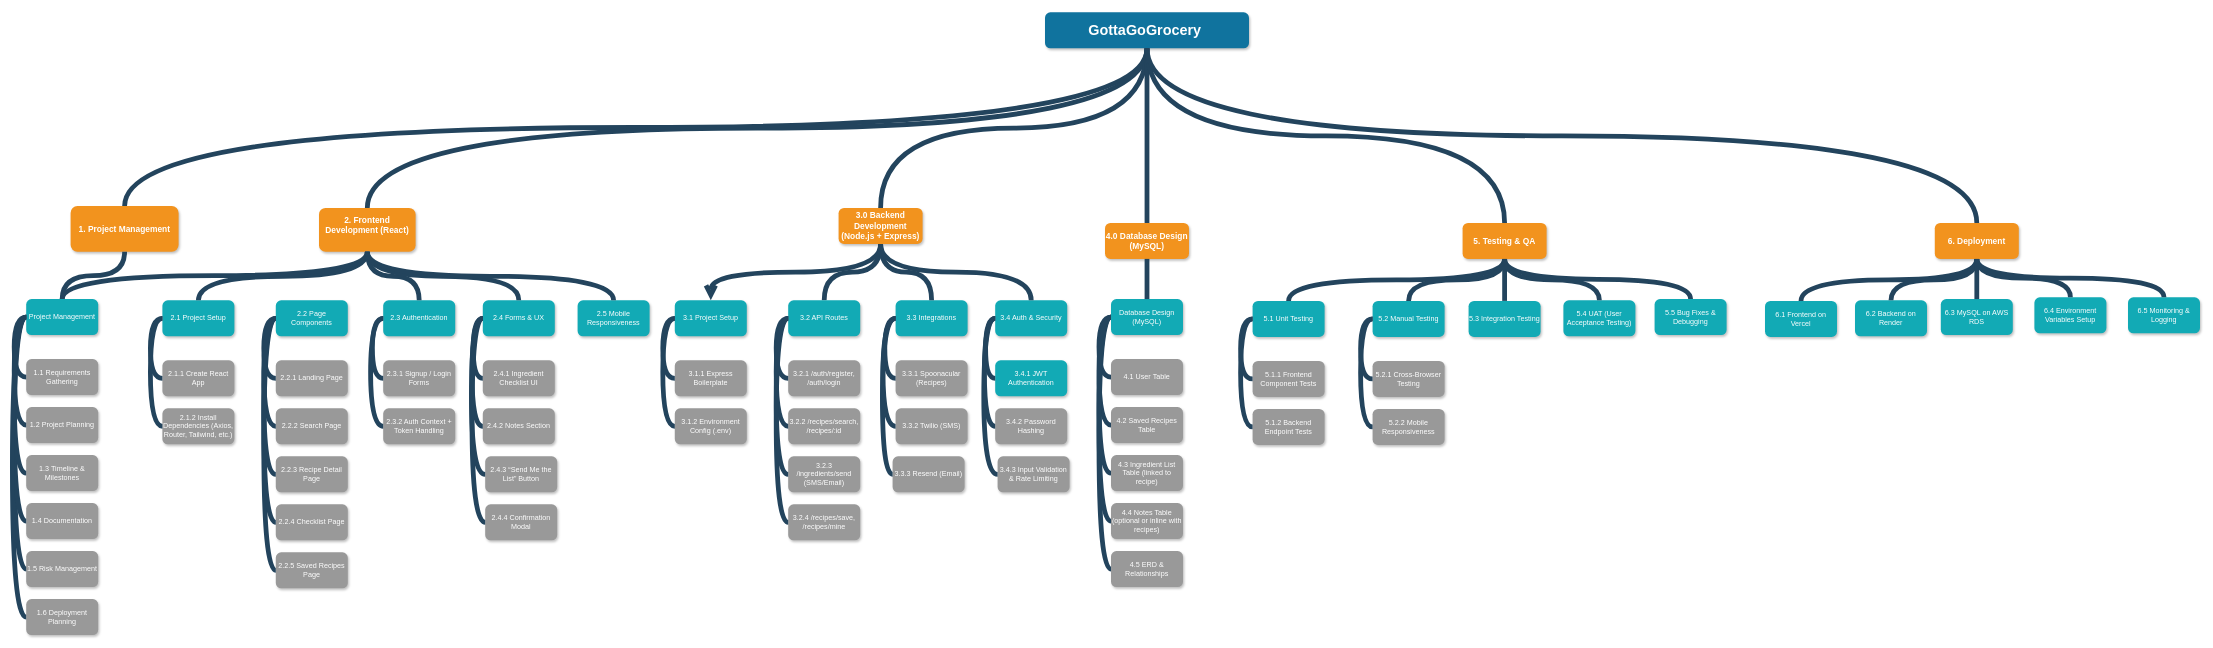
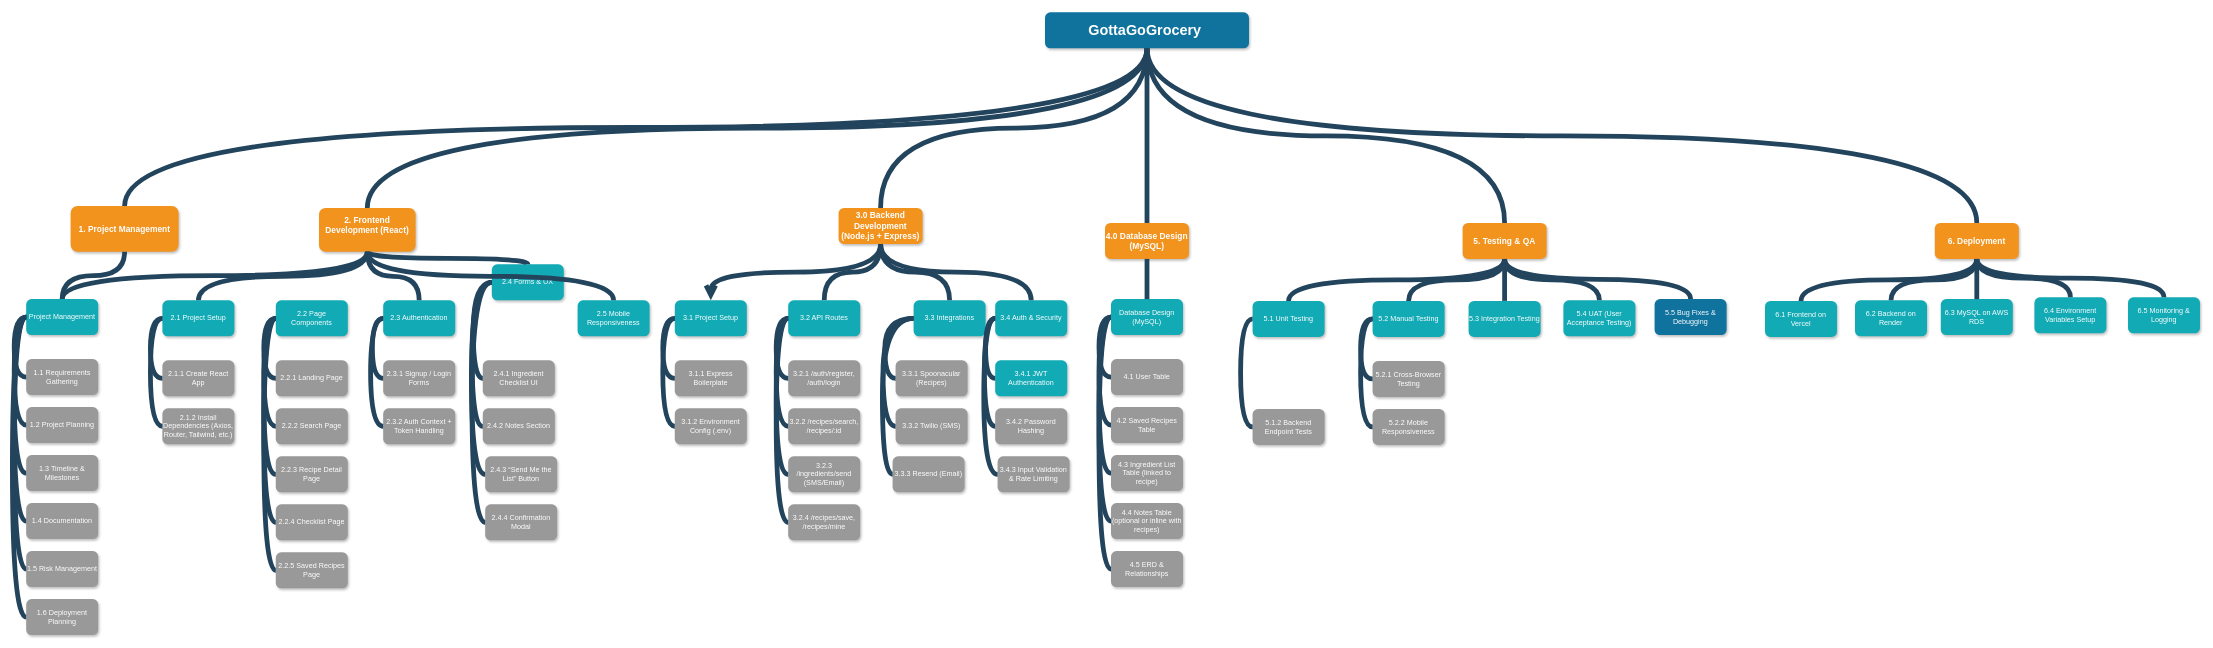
node "5.5 Bug Fixes & Debugging": fillcolor #12aab5 -> #10739e
node "2.4 Forms & UX": moved (519, 318) -> (528, 282)
node "3.3 Integrations": moved (932, 318) -> (950, 318)
edge "5.1 Unit Testing" -- "5.1.1 Frontend Component Tests": removed
node "5.1.1 Frontend Component Tests": removed
